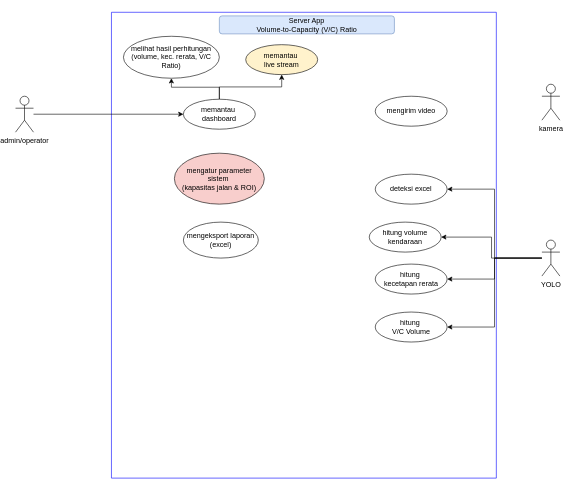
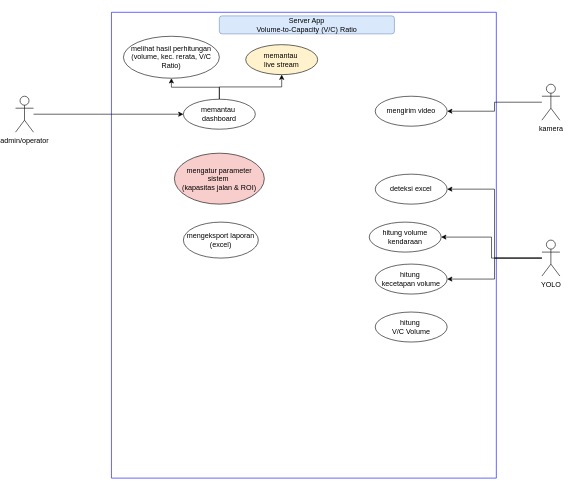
edge "kamera" -> "mengirim video": added
node "hitung kecetapan rerata": label "hitung kecetapan rerata" -> "hitung kecetapan volume"
edge "YOLO" -> "hitung V/C Volume": removed
